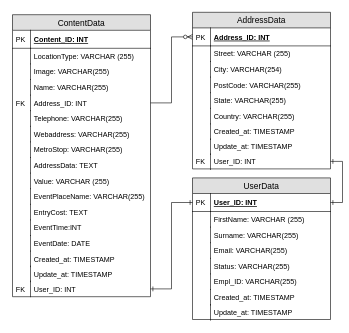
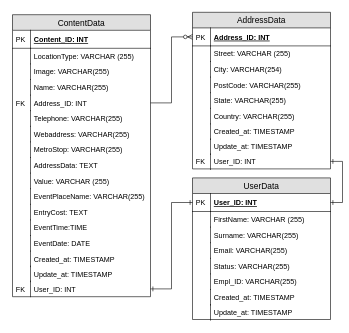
node "EventTime:INT": label "EventTime:INT" -> "EventTime:TIME"
